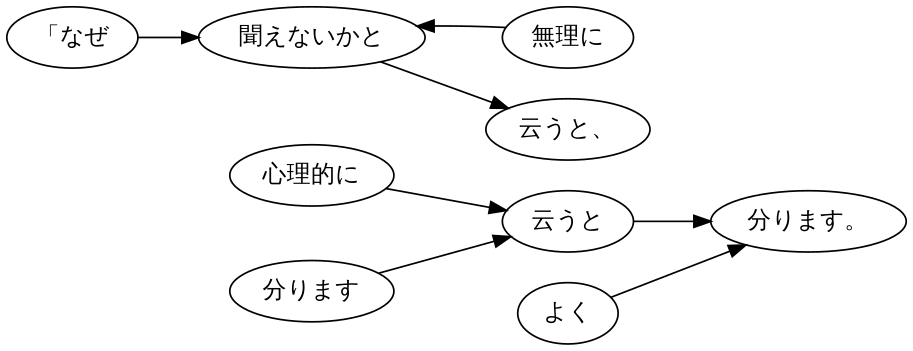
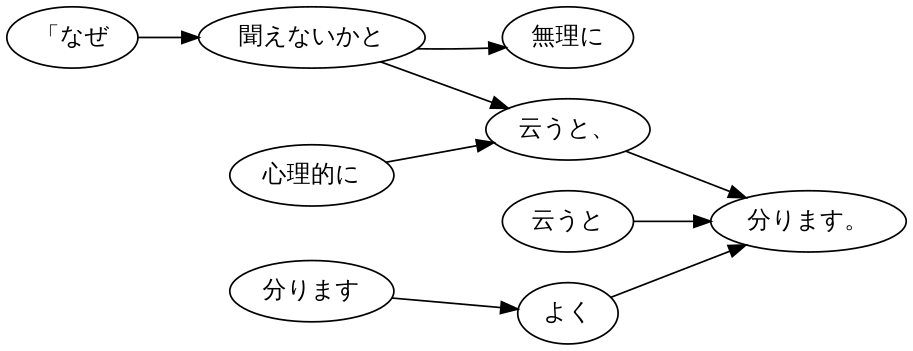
edge "無理に" -> "聞えないかと": reversed
edge "云うと、" -> "分ります。": added
edge "心理的に" -> "云うと": now "心理的に" -> "云うと、"
edge "分ります" -> "云うと": now "分ります" -> "よく"
